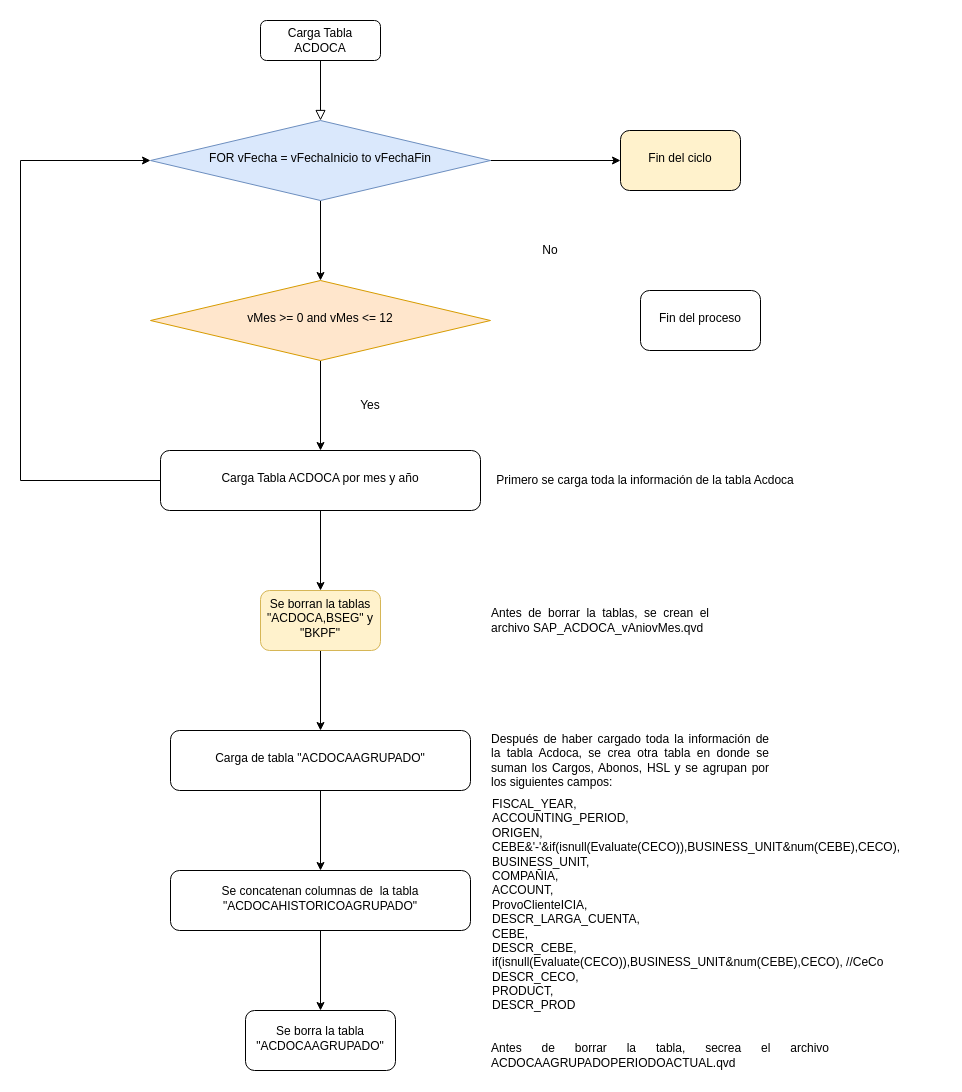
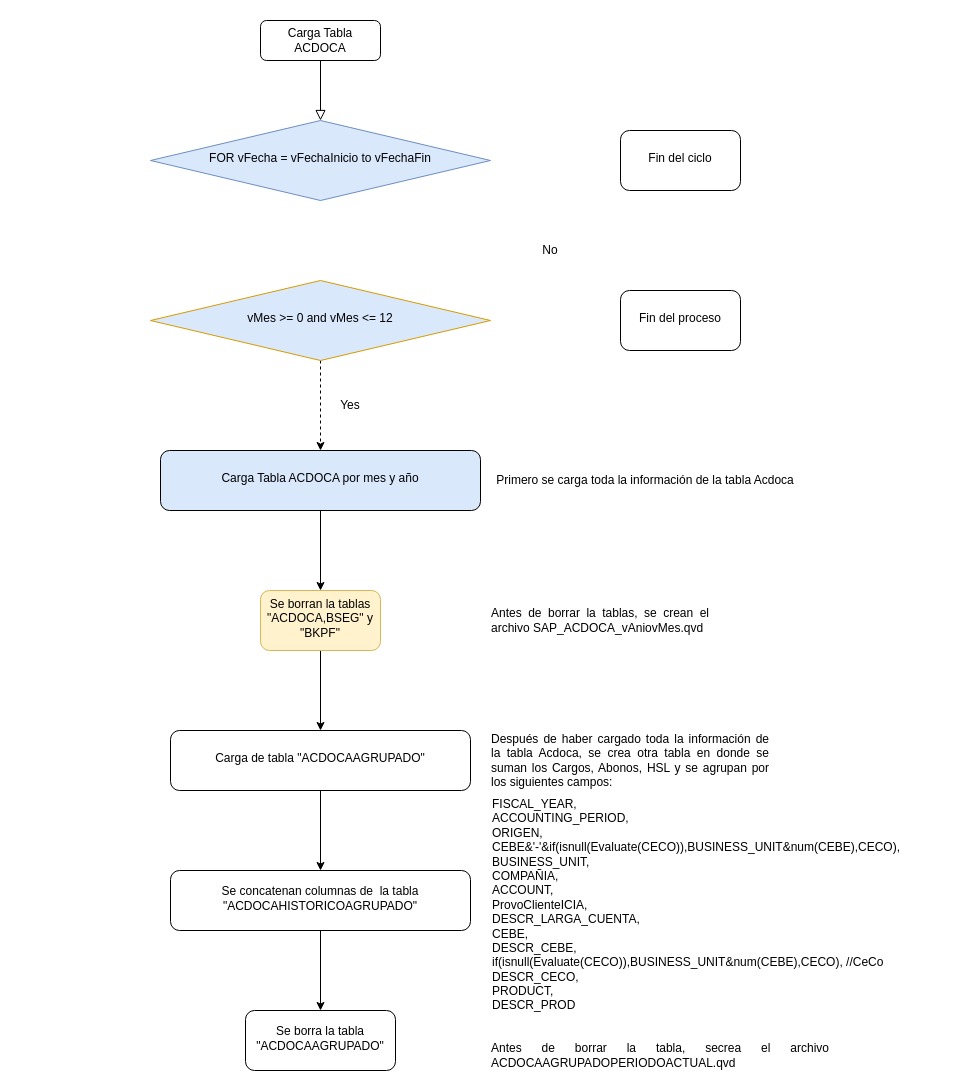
edge "FOR vFecha = vFechaInicio to vFechaFin" -> "Fin del ciclo": removed
node "Fin del ciclo": fillcolor #fff2cc -> #ffffff
edge "FOR vFecha = vFechaInicio to vFechaFin" -> "vMes >= 0 and vMes <= 12": removed
node "vMes >= 0 and vMes <= 12": fillcolor #ffe6cc -> #dae8fc
node "Fin del proceso": moved (701, 321) -> (681, 321)
edge "Carga Tabla ACDOCA por mes y año" -> "FOR vFecha = vFechaInicio to vFechaFin": removed
edge "vMes >= 0 and vMes <= 12" -> "Carga Tabla ACDOCA por mes y año": style solid -> dashed
node "Yes": moved (371, 406) -> (351, 406)
node "Carga Tabla ACDOCA por mes y año": fillcolor #ffffff -> #dae8fc
